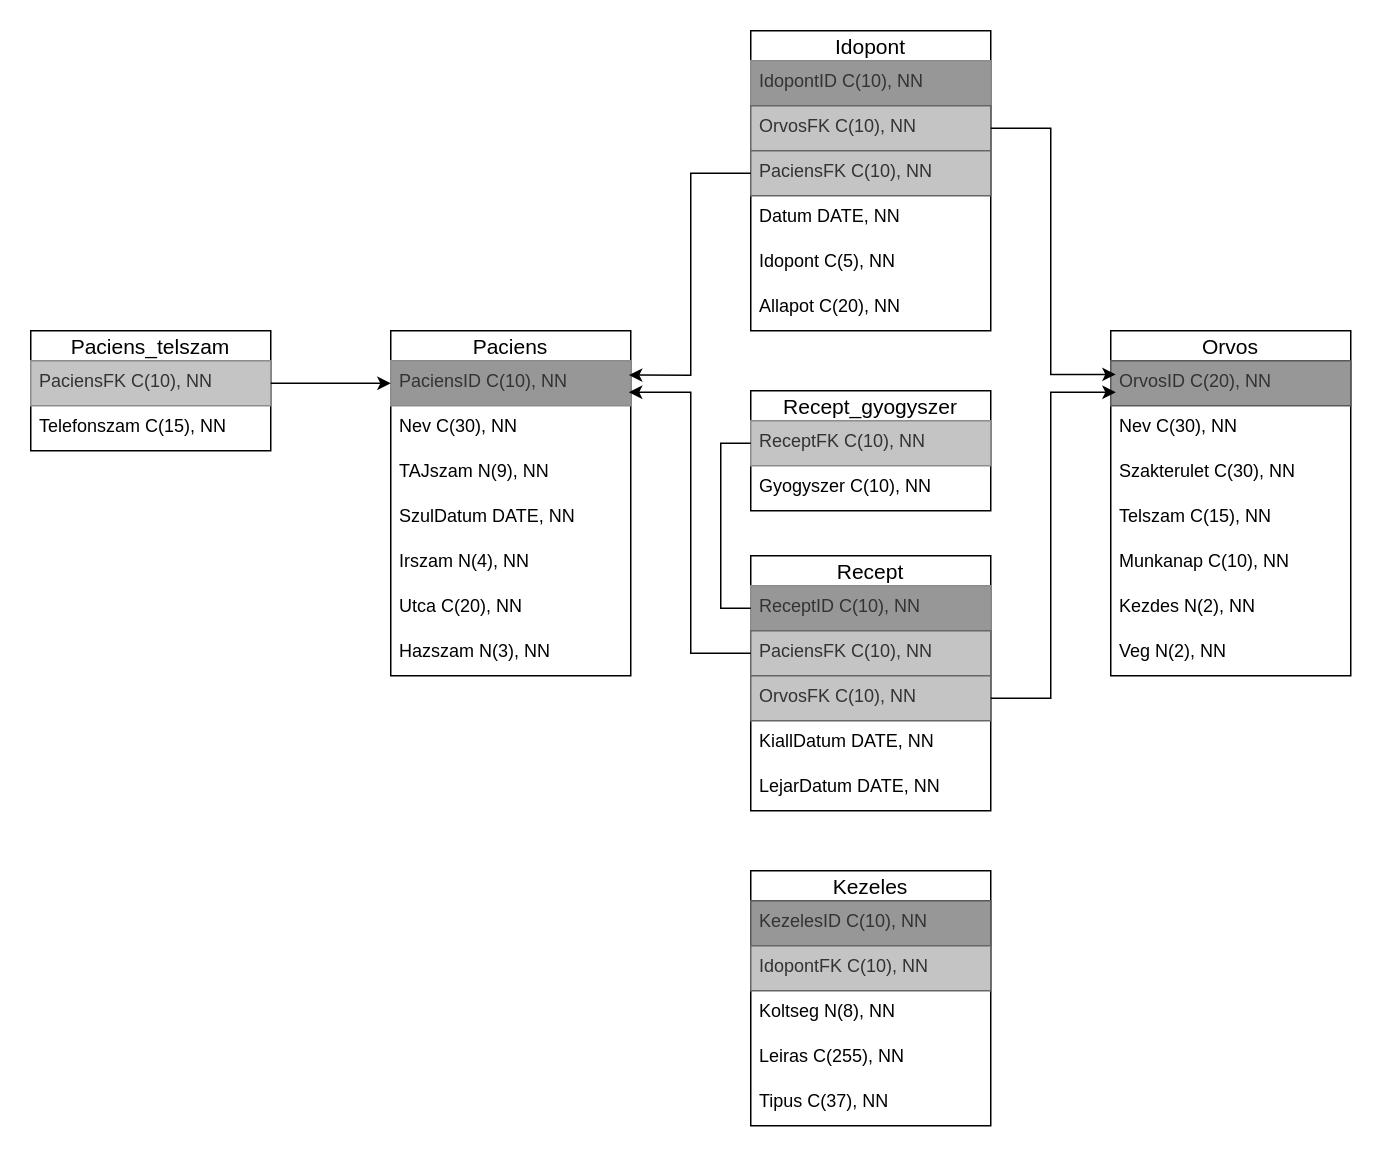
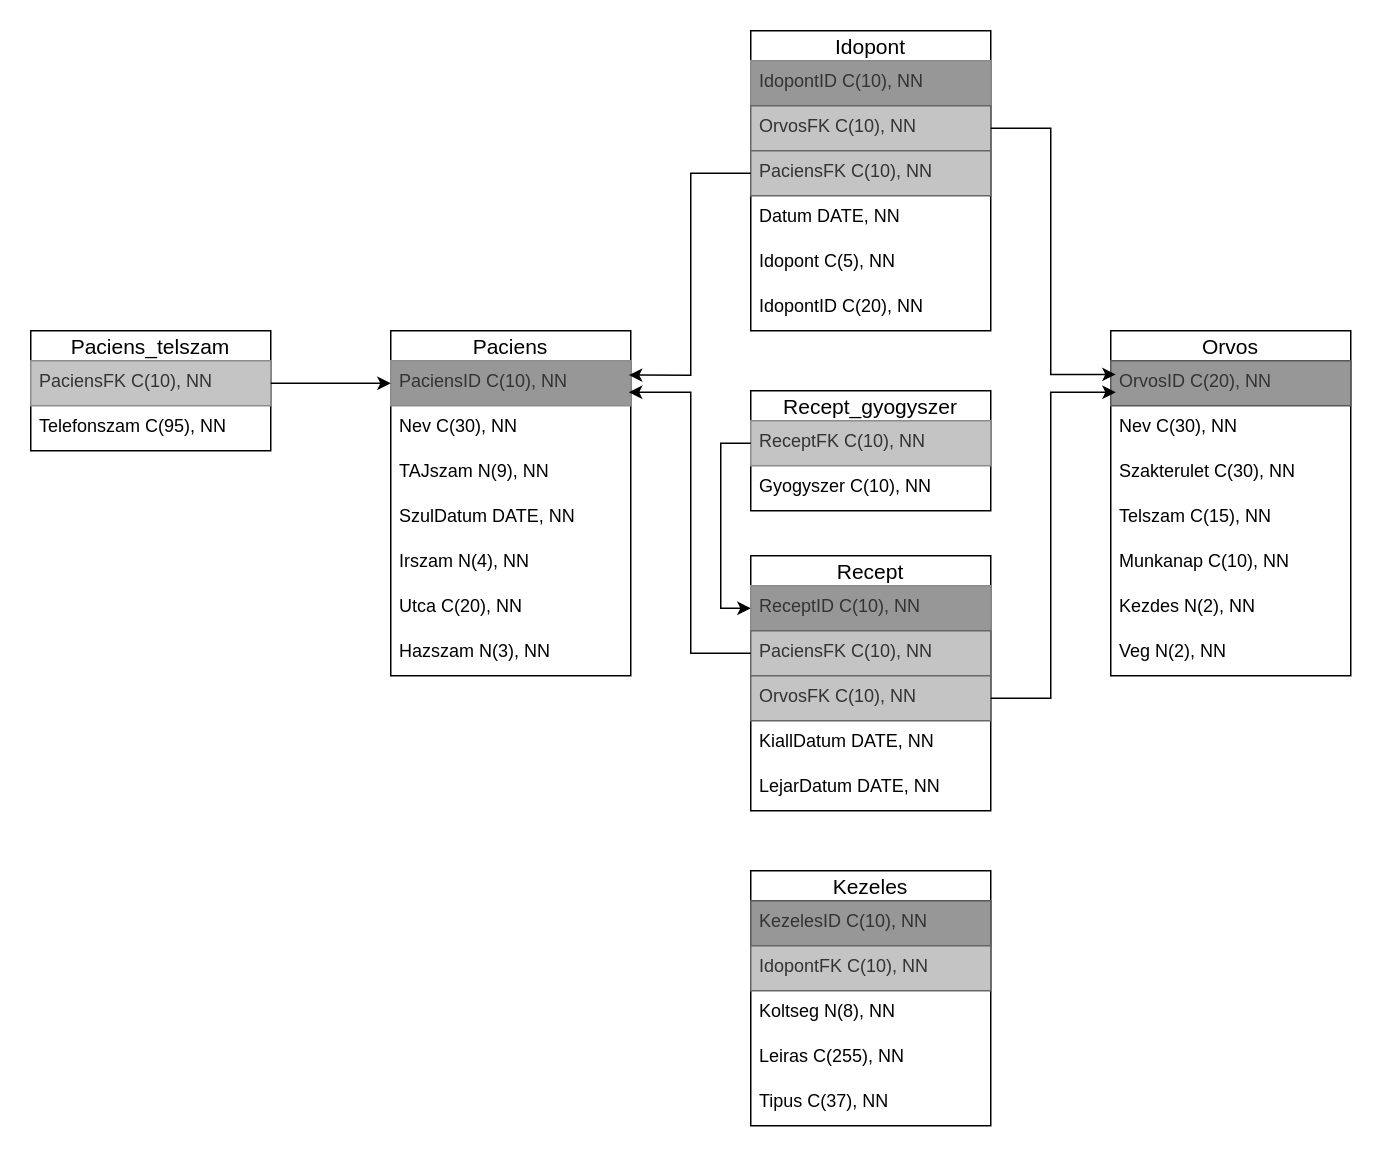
node "Allapot C(20), NN": label "Allapot C(20), NN" -> "IdopontID C(20), NN"
node "Telefonszam C(15), NN": label "Telefonszam C(15), NN" -> "Telefonszam C(95), NN"
edge "ReceptFK C(10), NN" -- "ReceptID C(10), NN": arrowhead none -> classic
